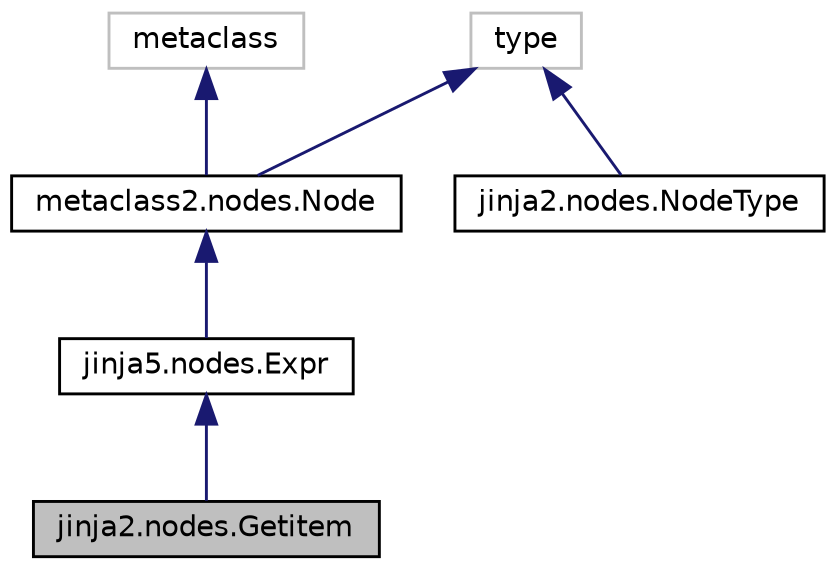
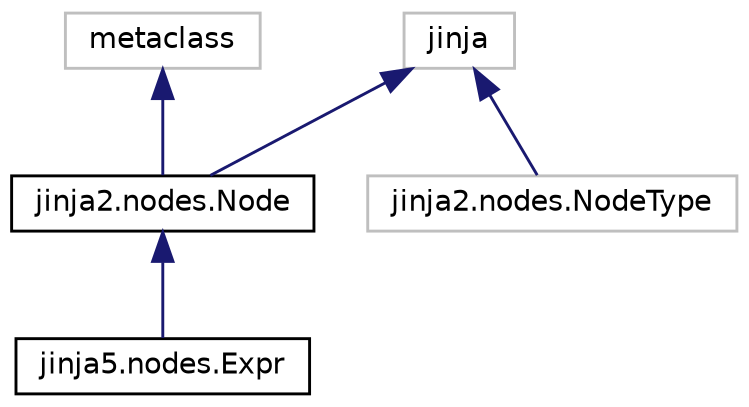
node "type": label "type" -> "jinja"
node "metaclass2.nodes.Node": label "metaclass2.nodes.Node" -> "jinja2.nodes.Node"
node "jinja2.nodes.NodeType": color black -> grey75
node "jinja2.nodes.Getitem": removed
